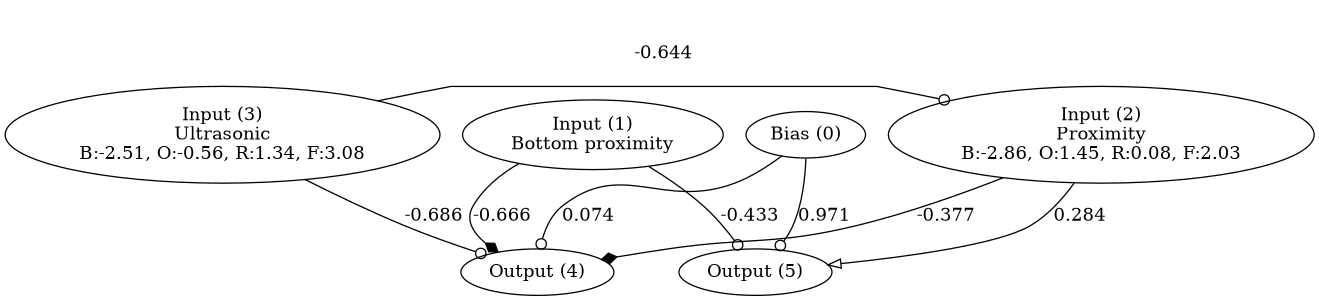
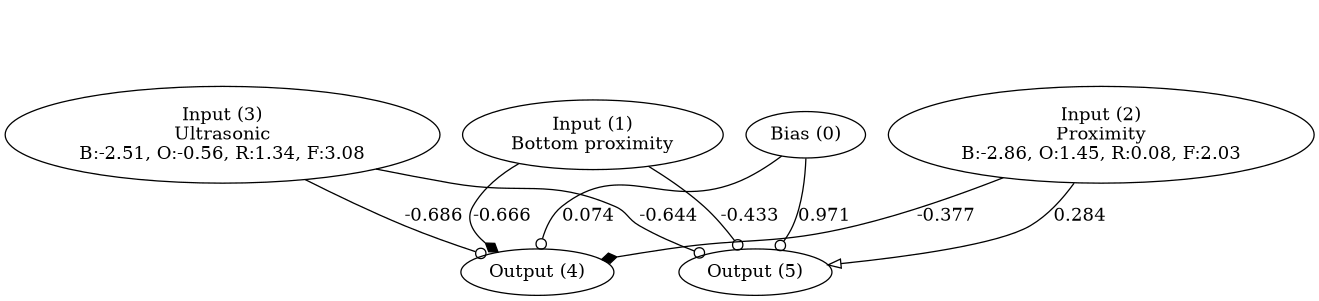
edge "Input (3) Ultrasonic B:-2.51, O:-0.56, R:1.34, F:3.08" -> "Input (2) Proximity B:-2.86, O:1.45, R:0.08, F:2.03": now "Input (3) Ultrasonic B:-2.51, O:-0.56, R:1.34, F:3.08" -> "Output (5)"
